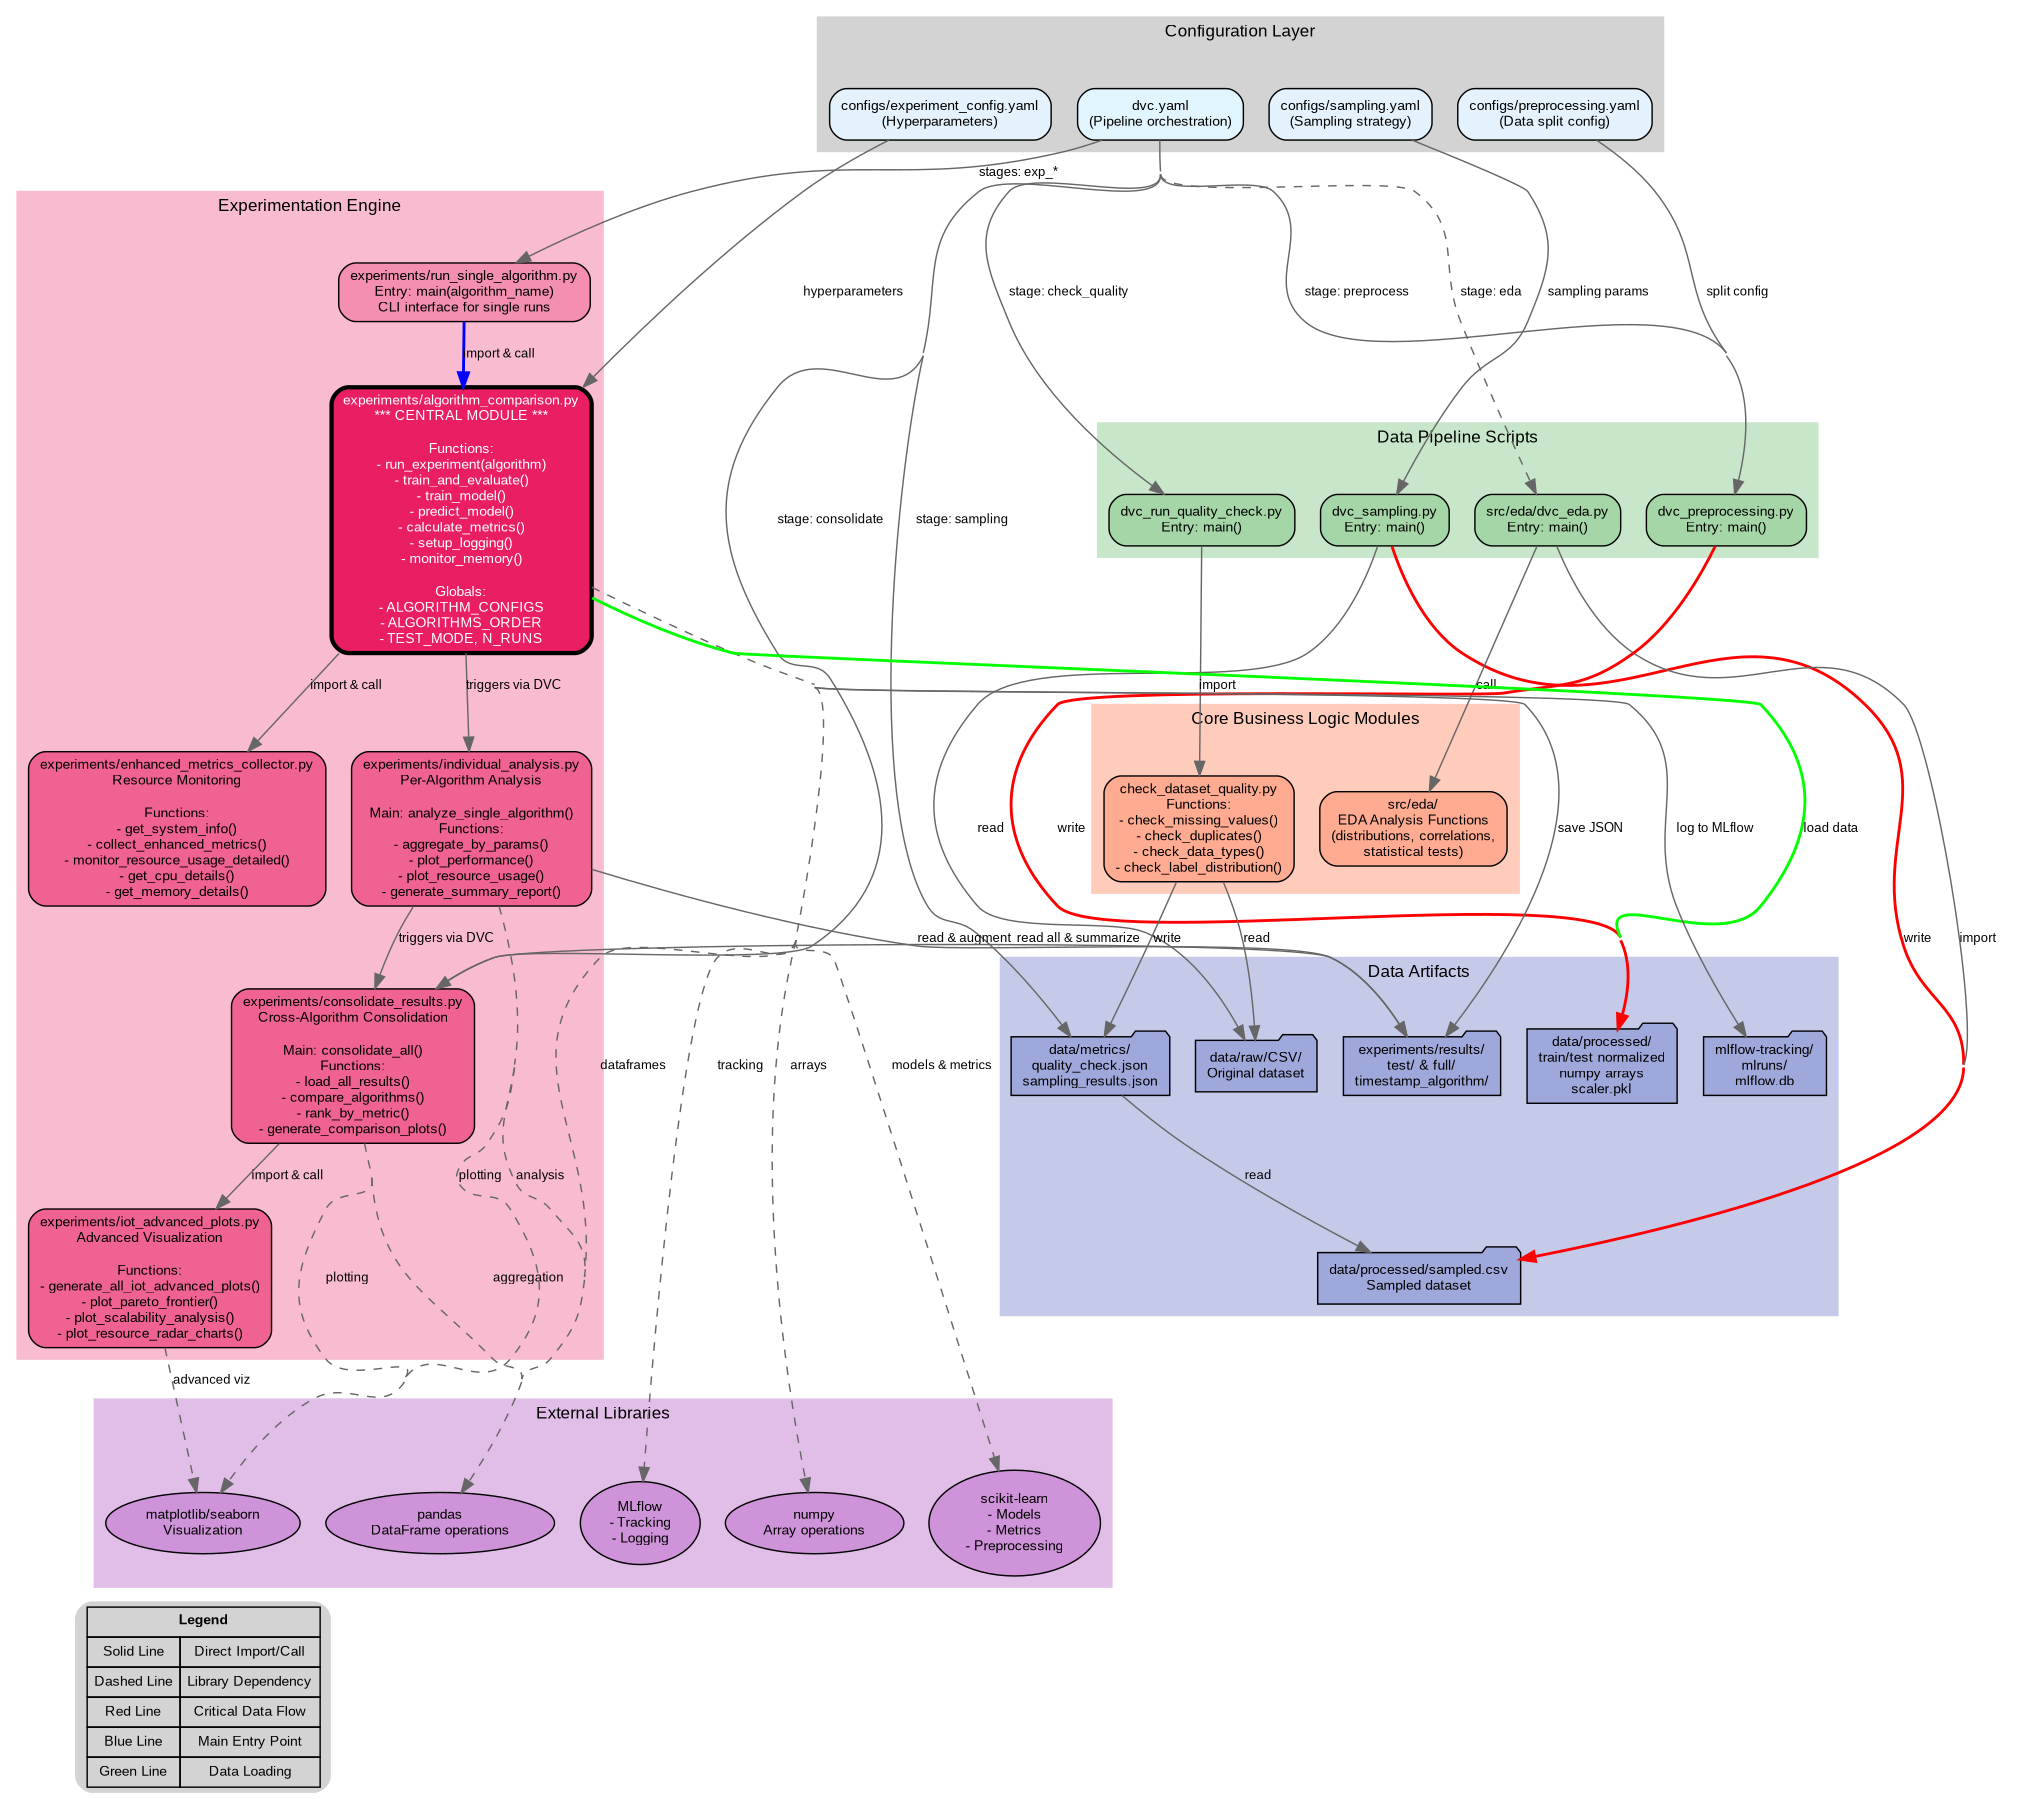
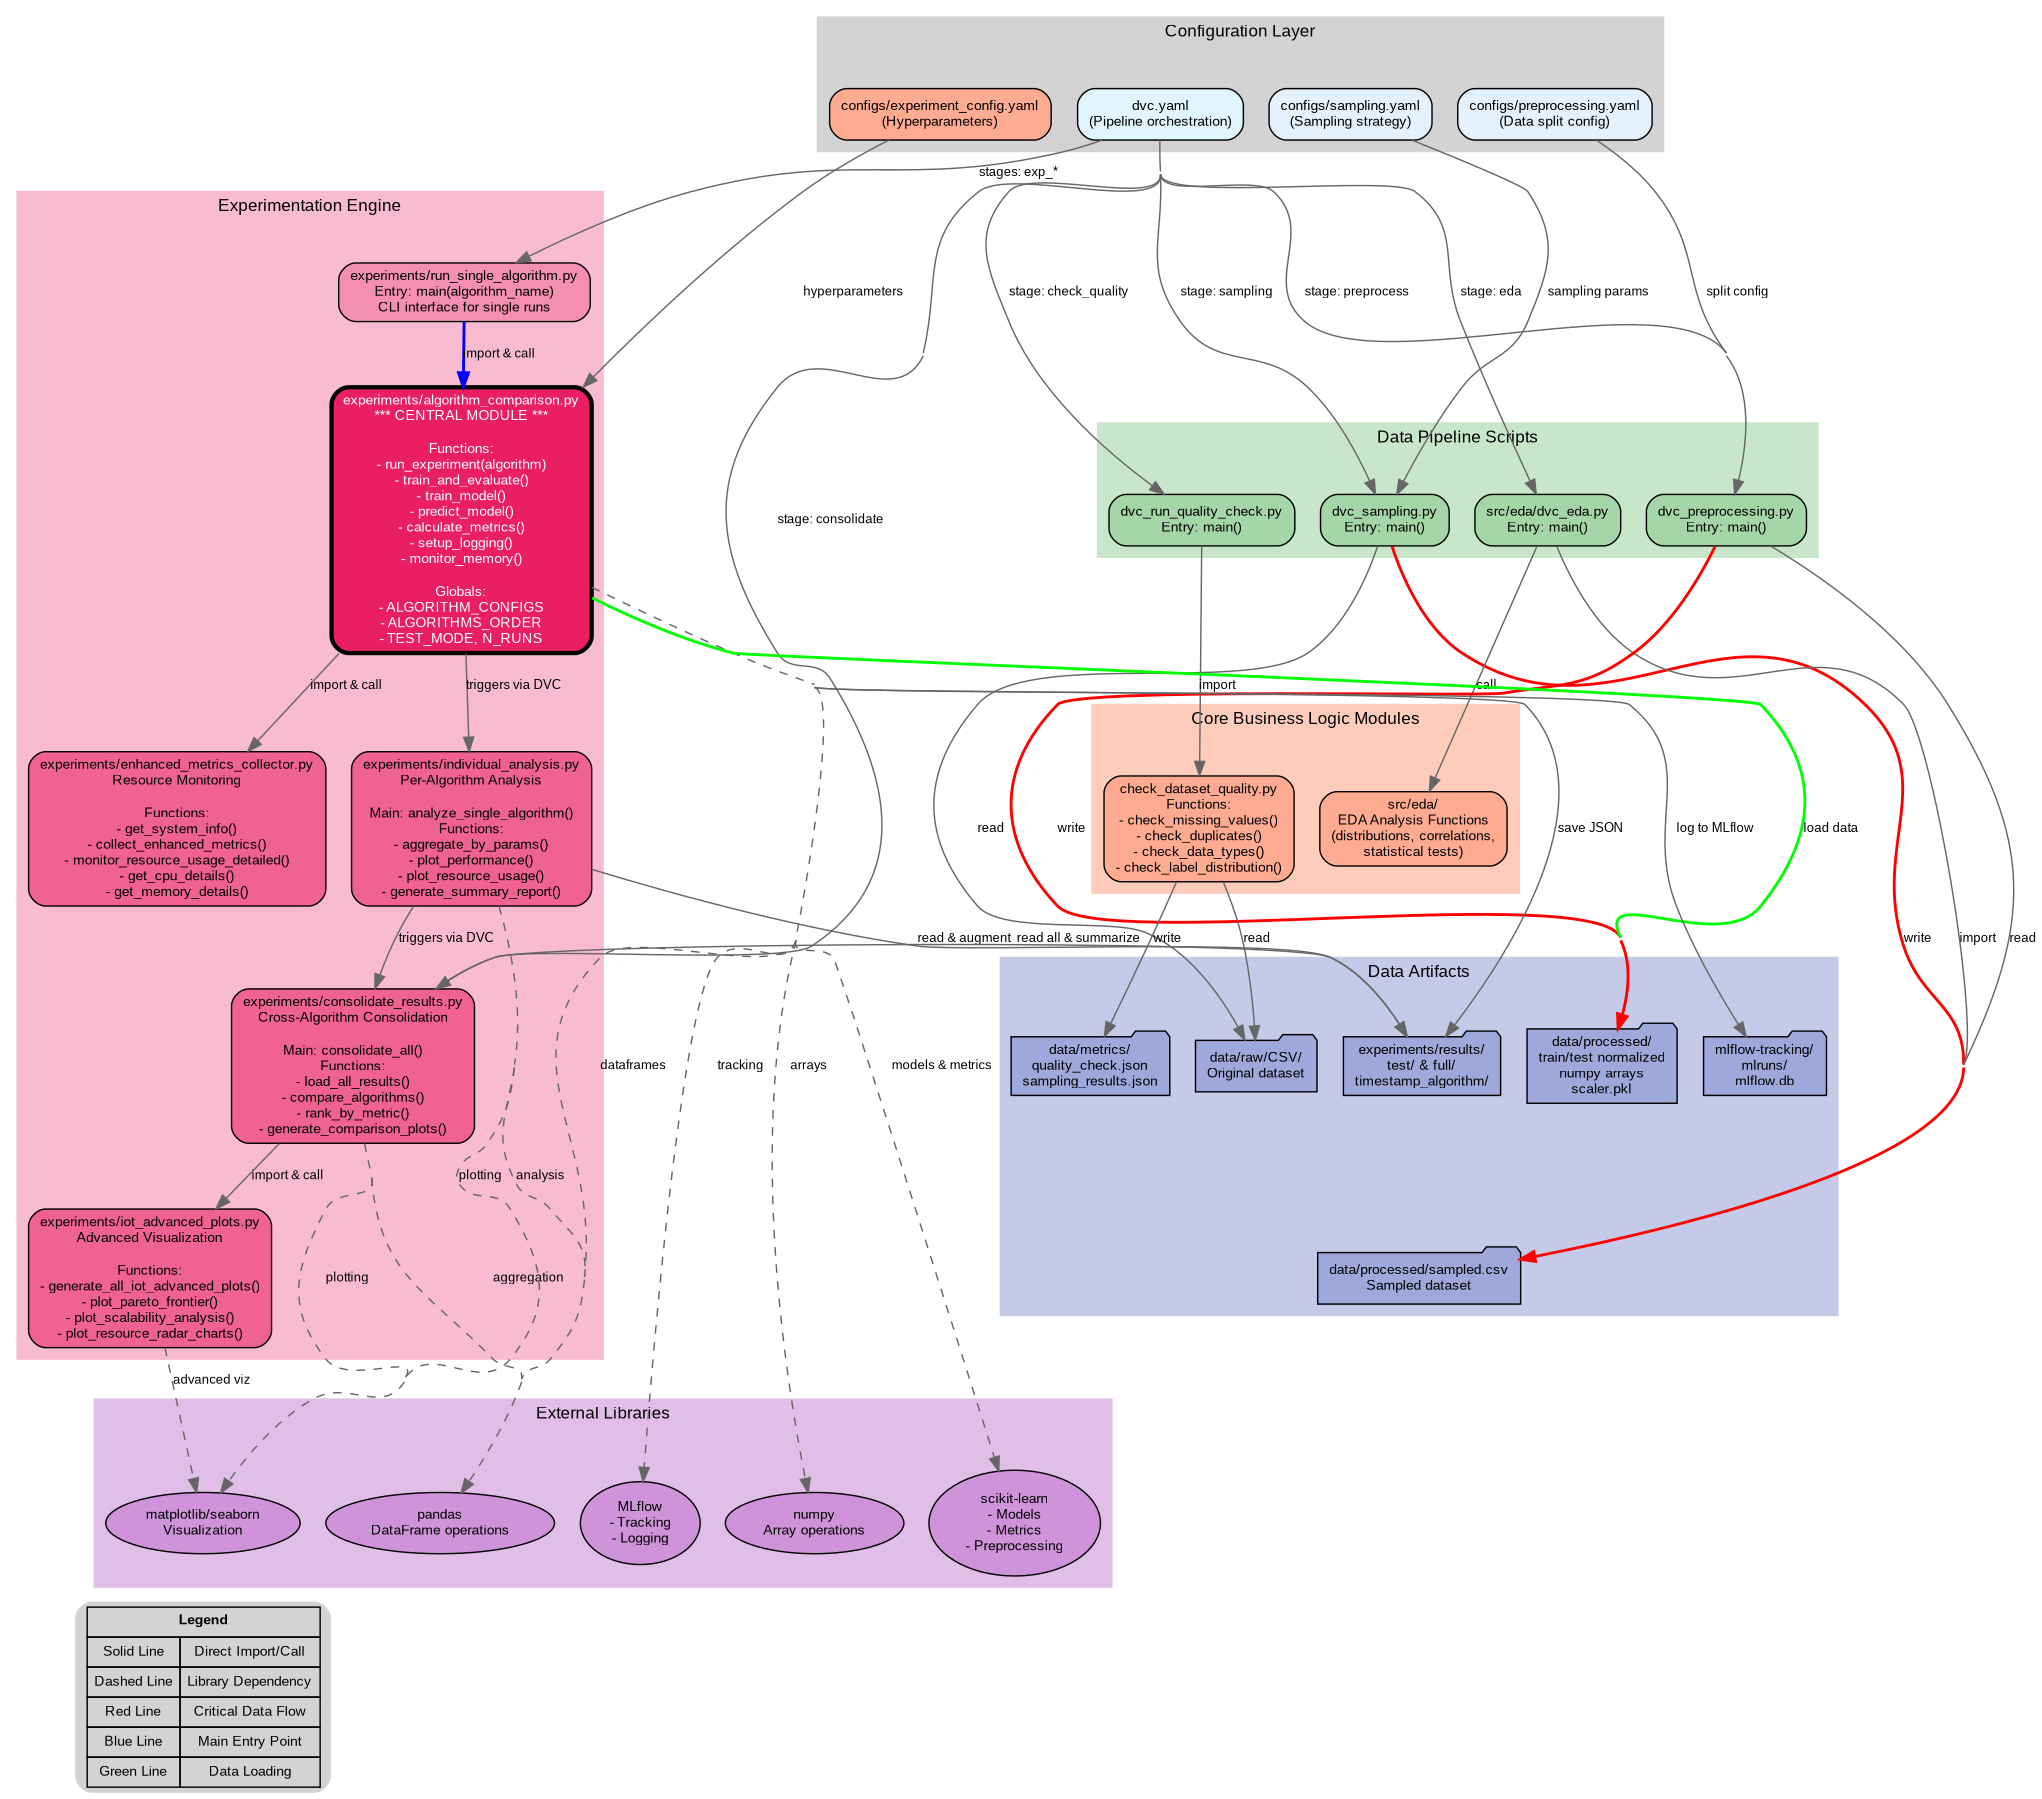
node "configs/experiment_config.yaml (Hyperparameters)": fillcolor #e3f2fd -> #ffab91
edge "dvc.yaml (Pipeline orchestration)" -> "src/eda/dvc_eda.py Entry: main()": style dashed -> solid
edge "dvc.yaml (Pipeline orchestration)" -> "data/metrics/ quality_check.json sampling_results.json": now "dvc.yaml (Pipeline orchestration)" -> "dvc_sampling.py Entry: main()"
edge "data/metrics/ quality_check.json sampling_results.json" -> "data/processed/sampled.csv Sampled dataset": now "dvc_preprocessing.py Entry: main()" -> "data/processed/sampled.csv Sampled dataset"
